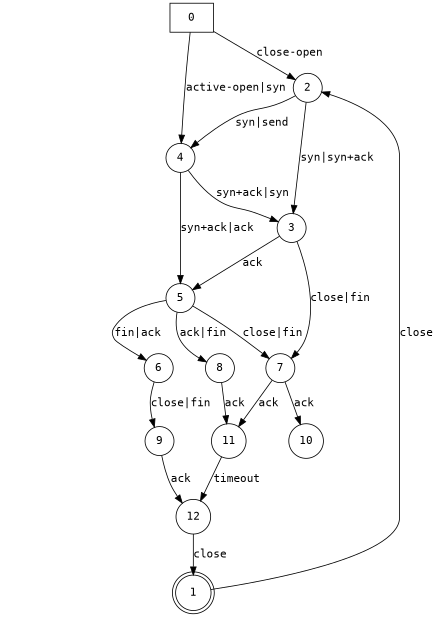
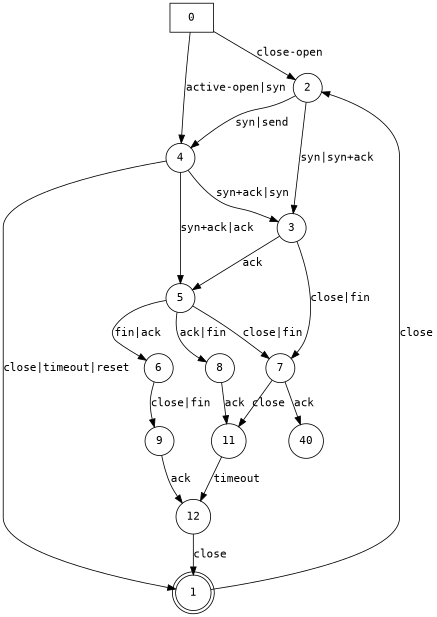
edge "4" -> "1": added, label "close|timeout|reset"
edge "7" -> "11": label "ack" -> "close"
node "10": label "10" -> "40"
